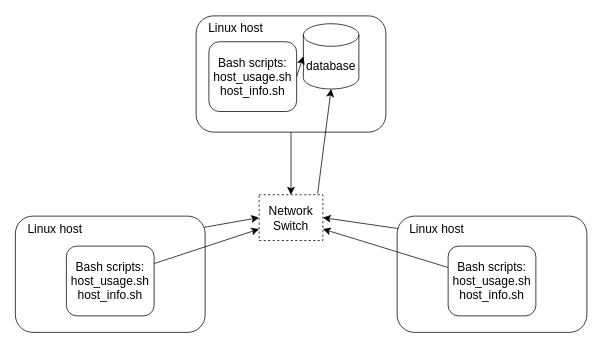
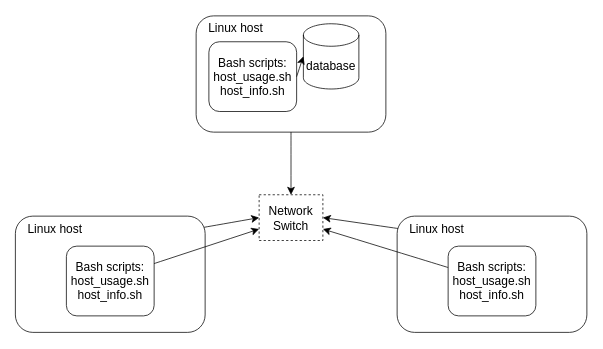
edge "Network Switch" -> "database": removed
